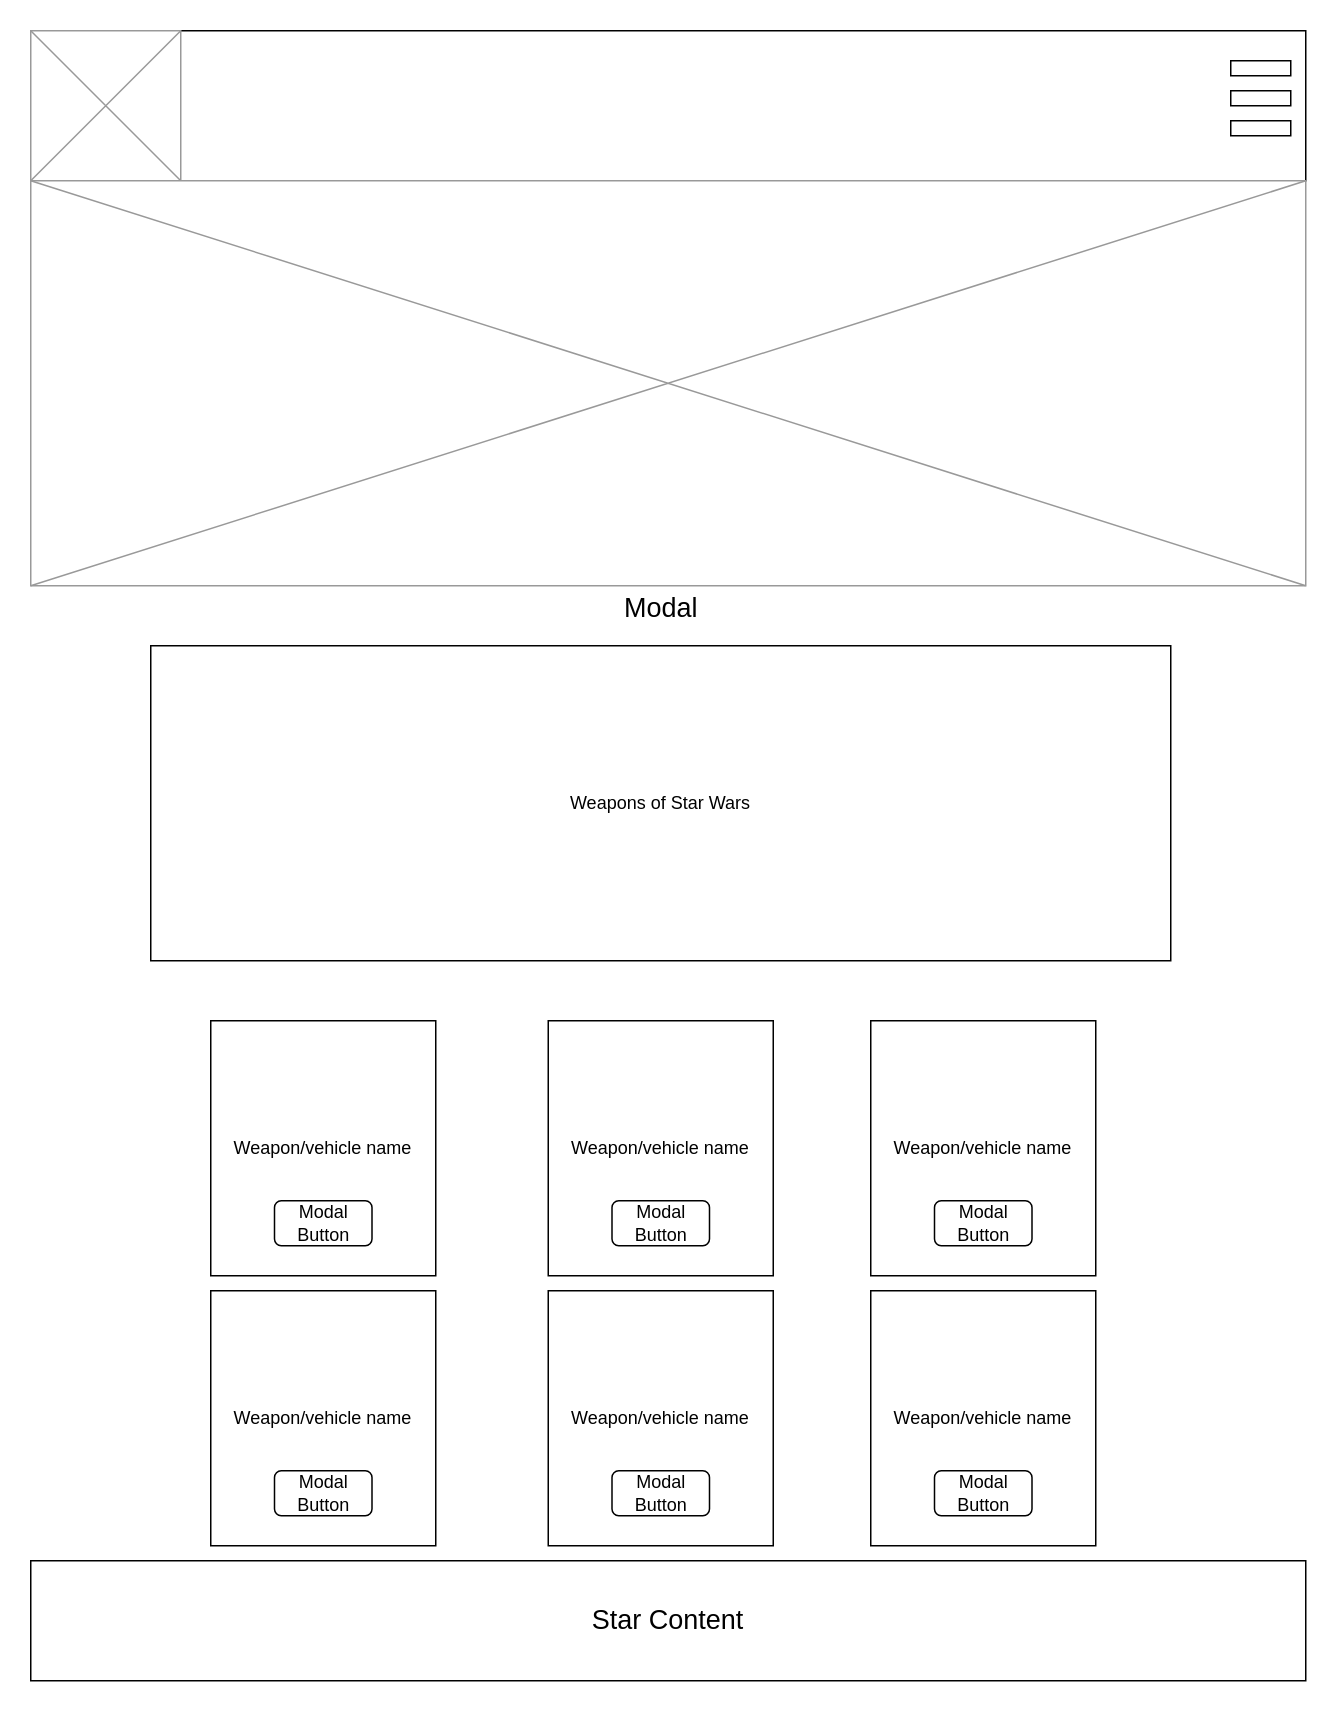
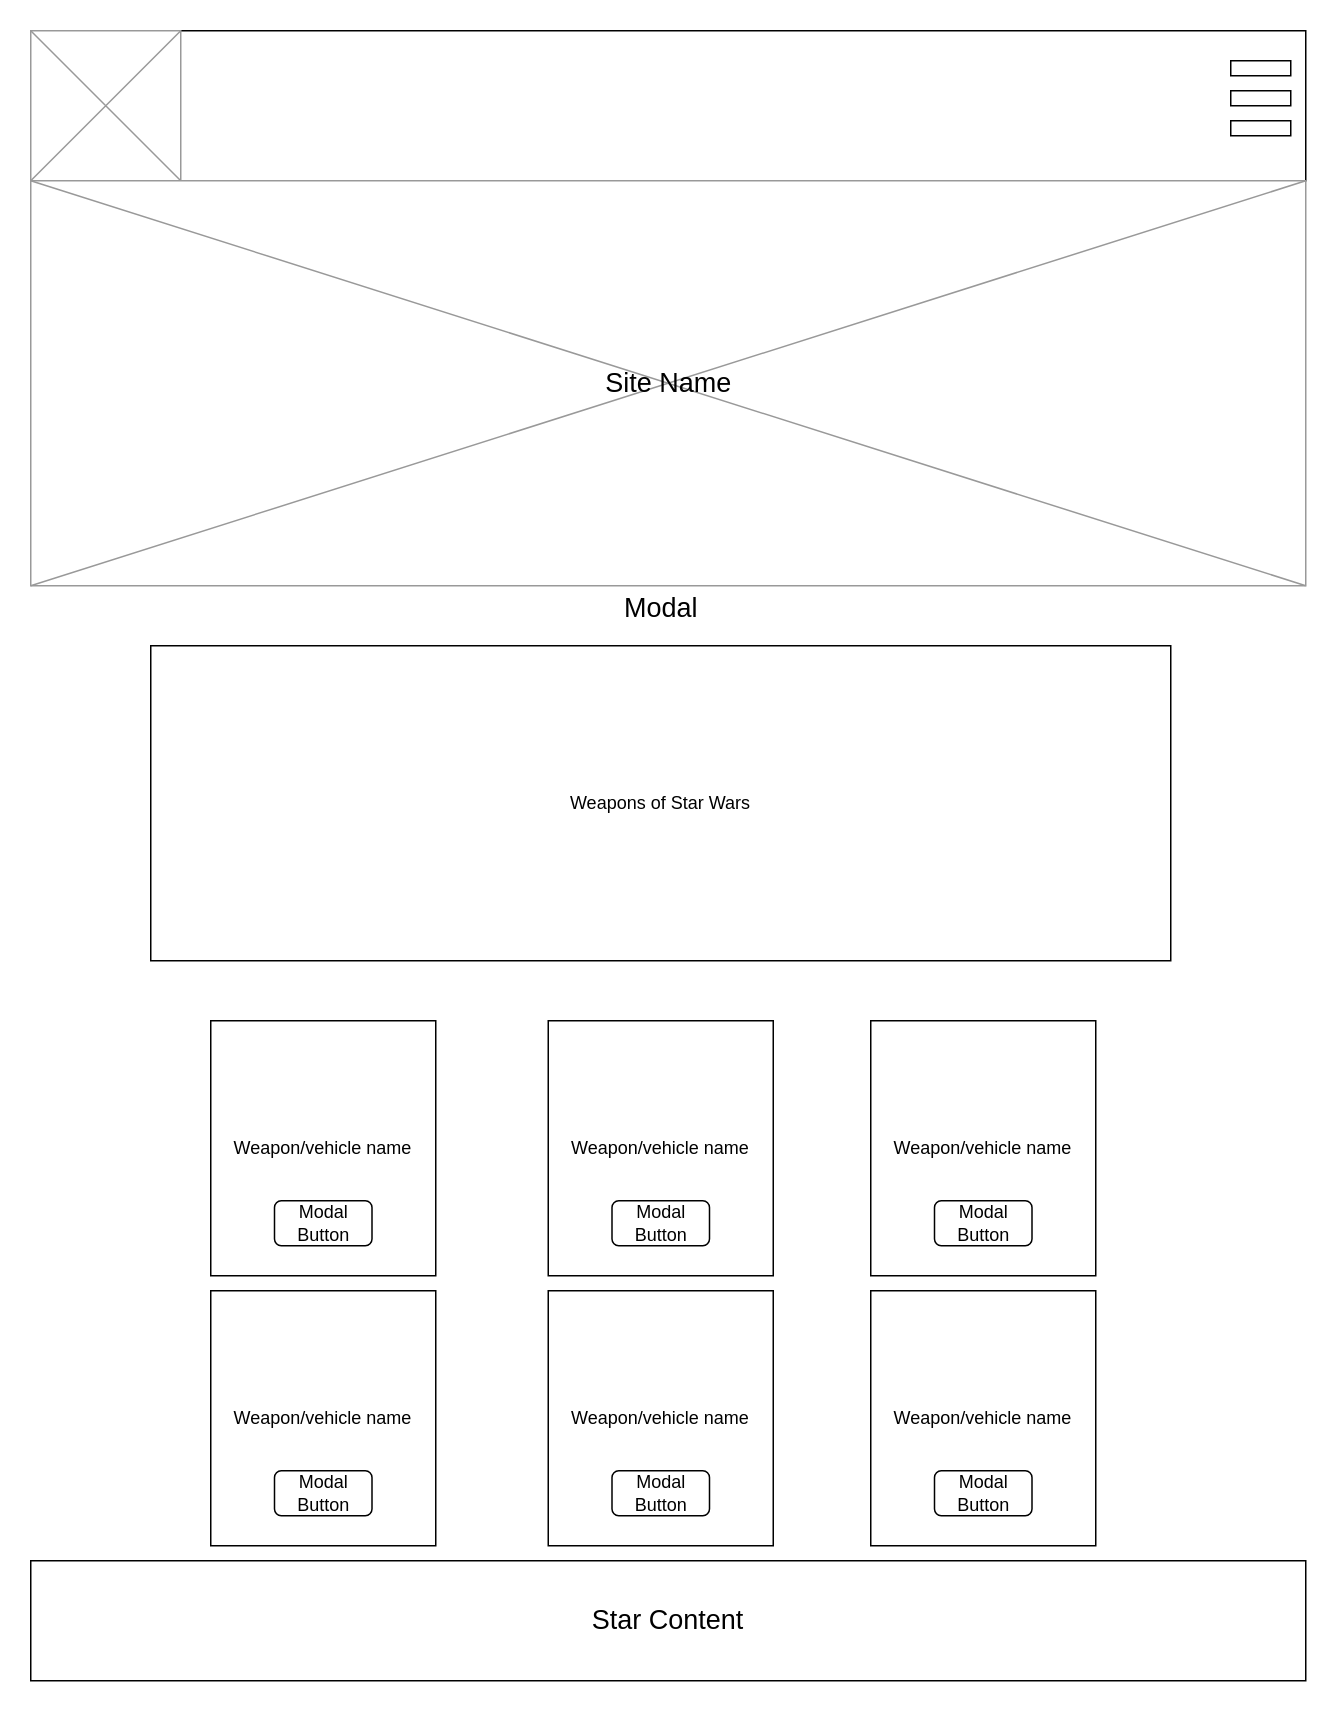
node "Site Name": added
